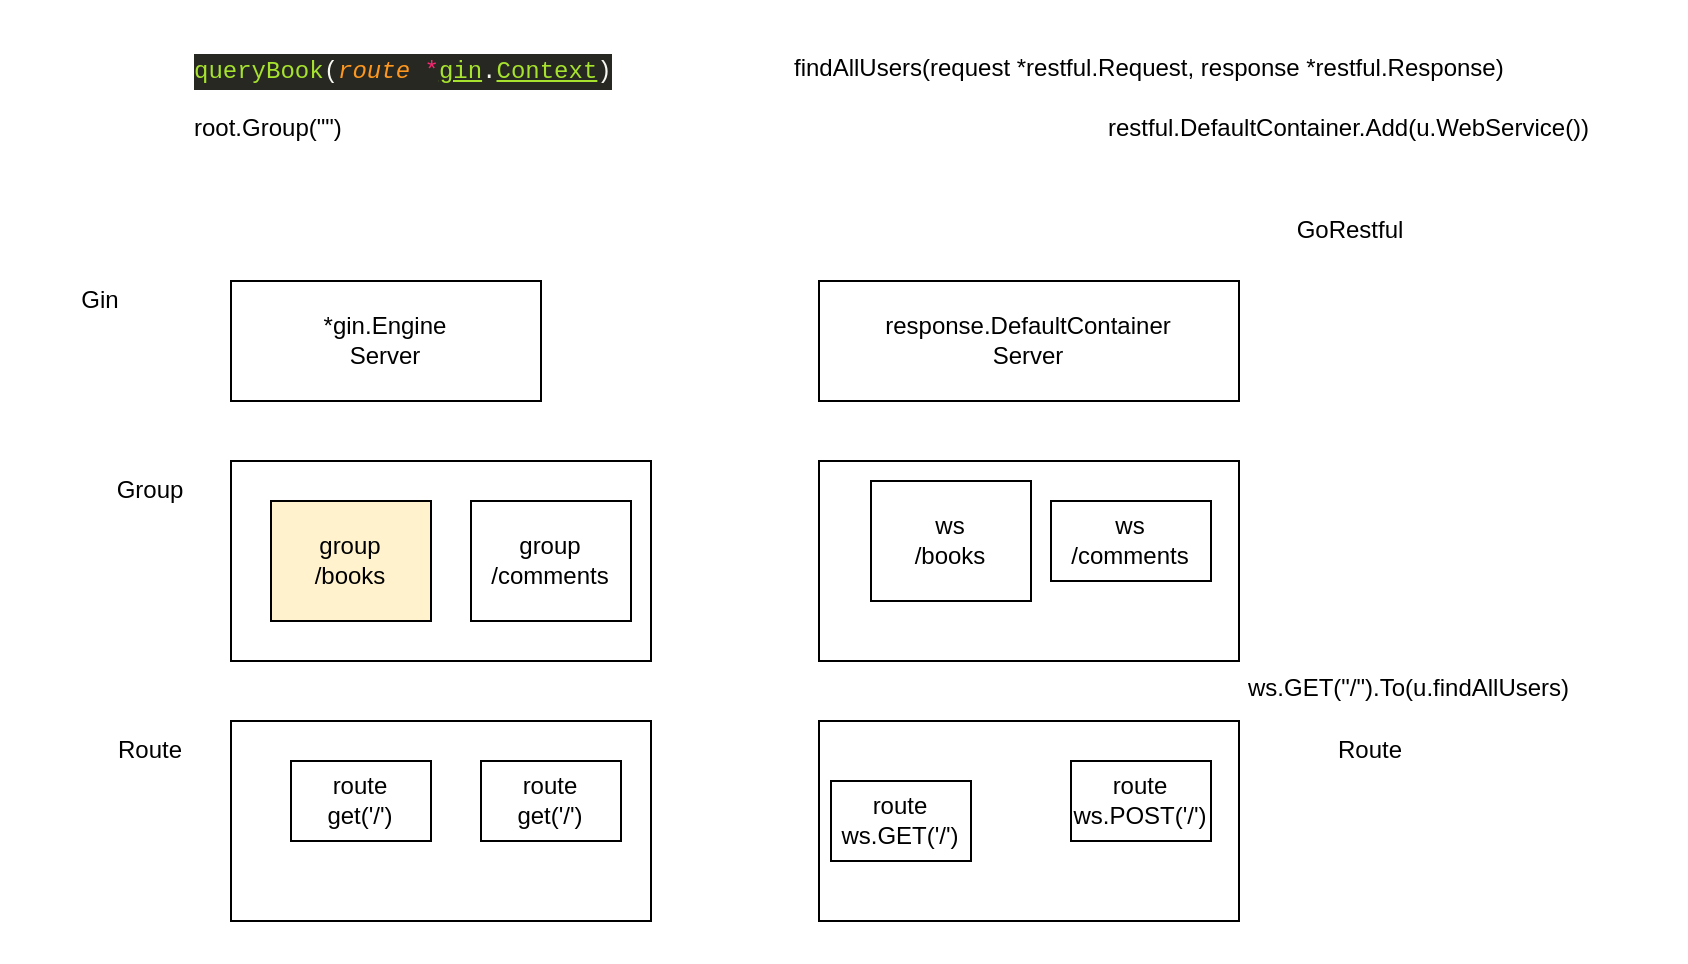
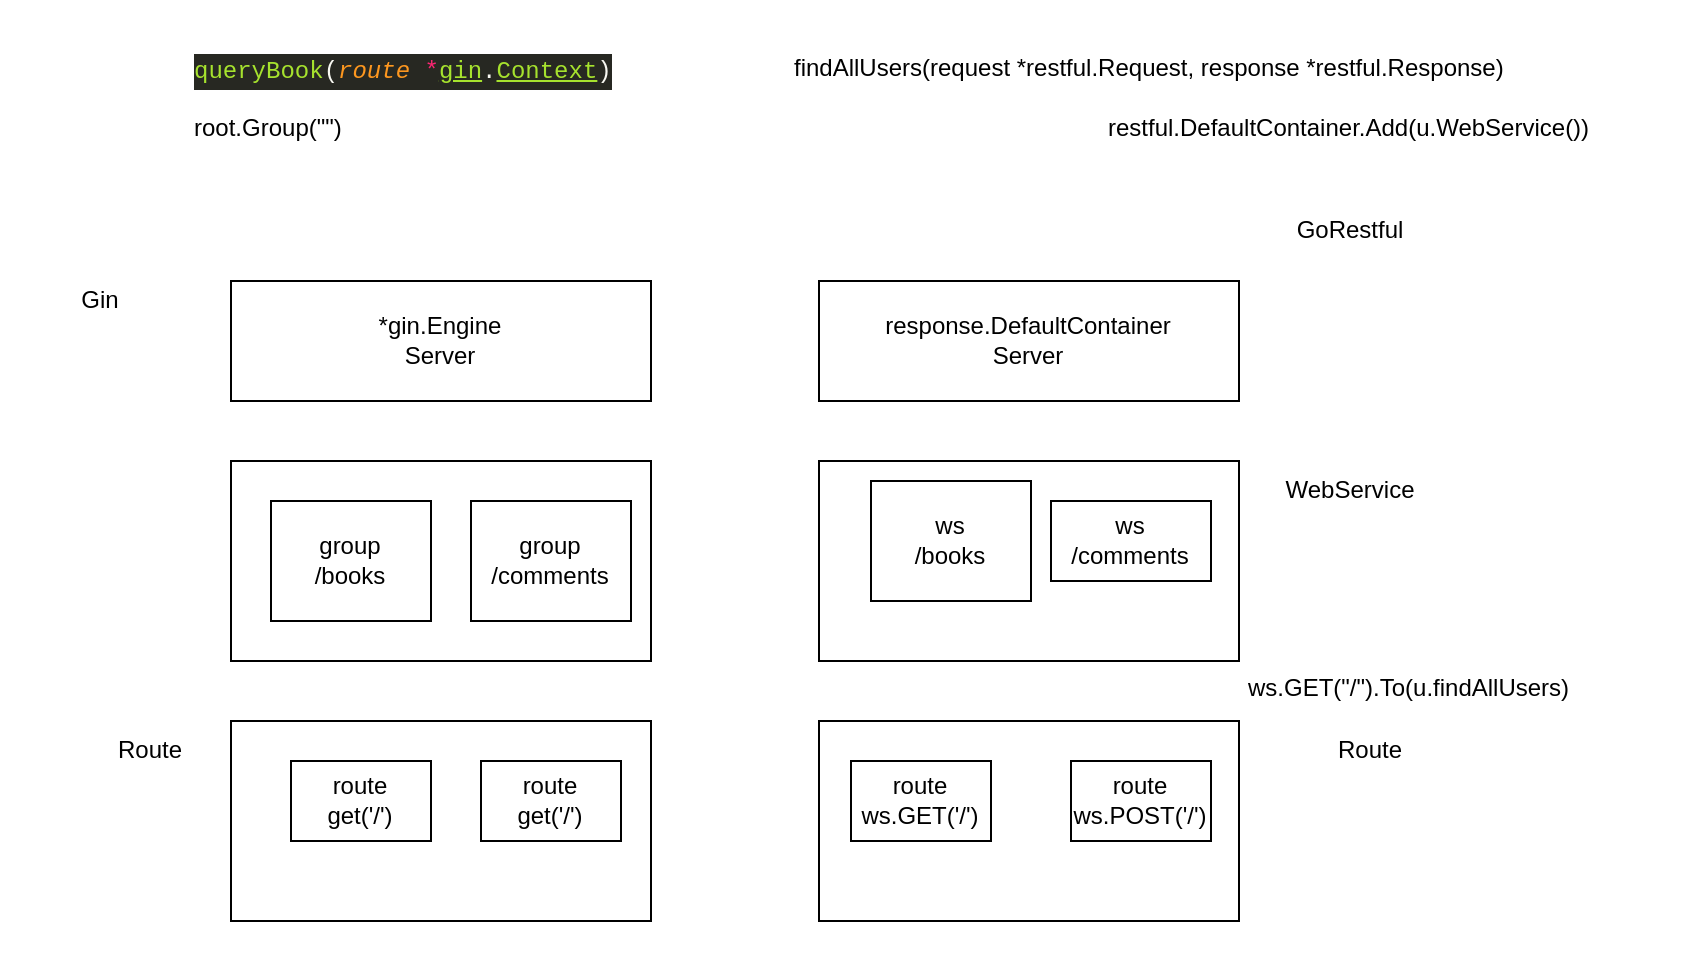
node "*gin.Engine Server": size 310x120 -> 420x120
node "Group": removed
node "WebService": added
node "group /books": fillcolor #fff2cc -> #ffffff
node "route ws.GET('/')": moved (901, 821) -> (921, 801)
